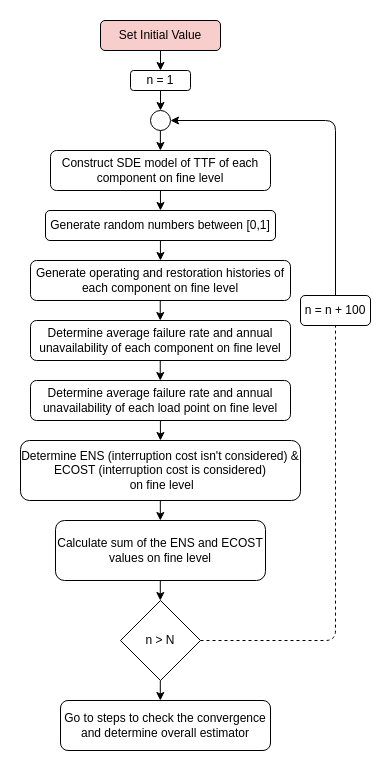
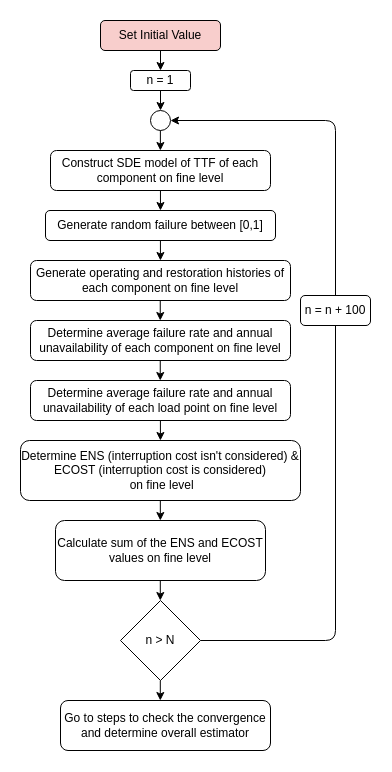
node "Generate random numbers between [0,1]": label "Generate random numbers between [0,1]" -> "Generate random failure between [0,1]"
edge "n = n + 100" -- "n > N": style dashed -> solid
